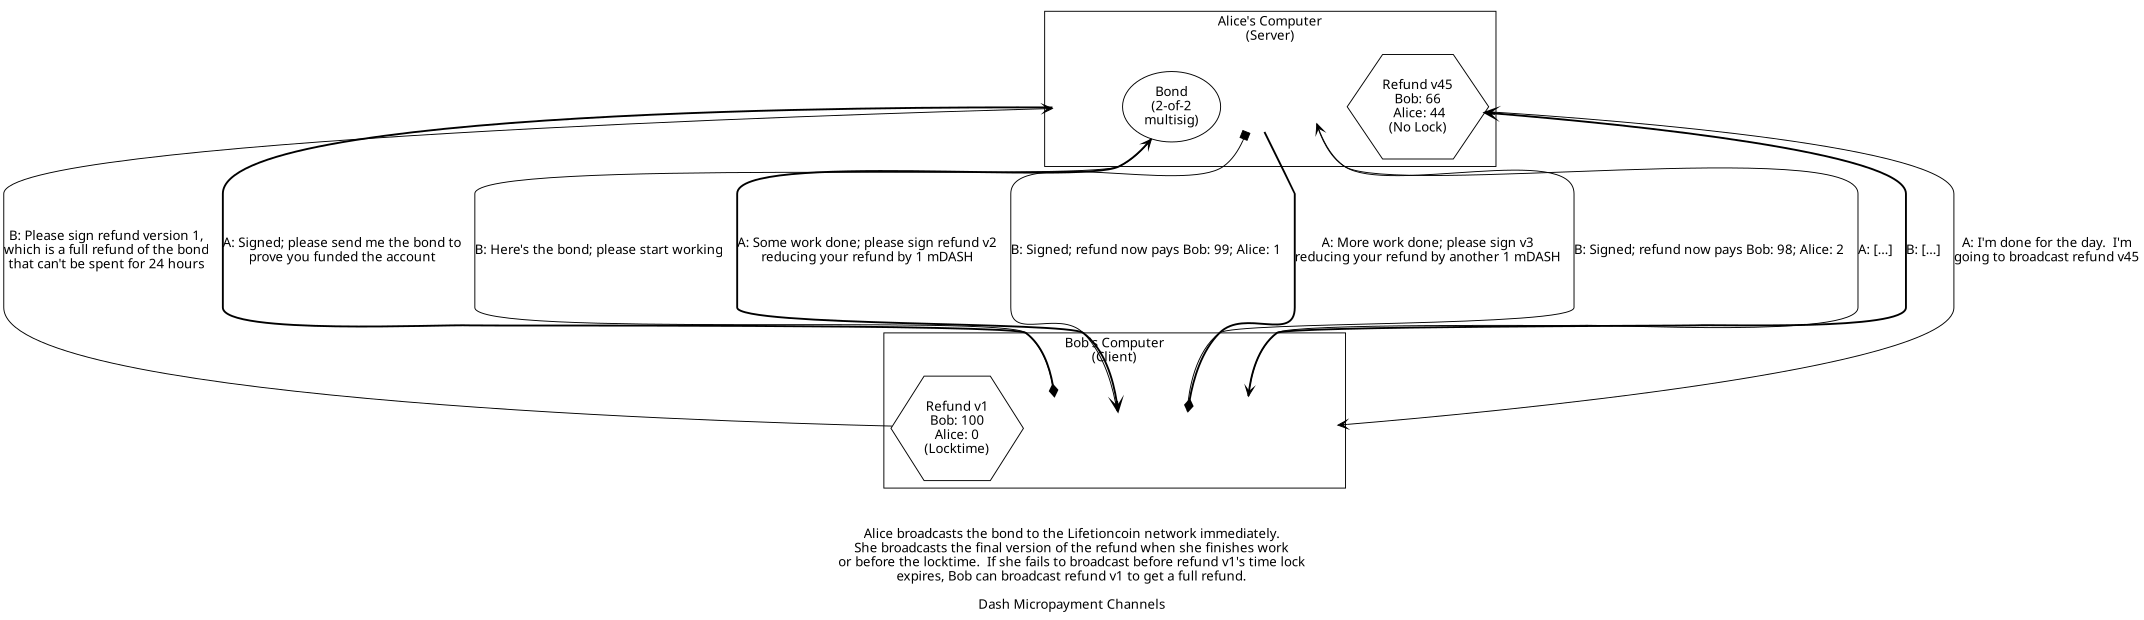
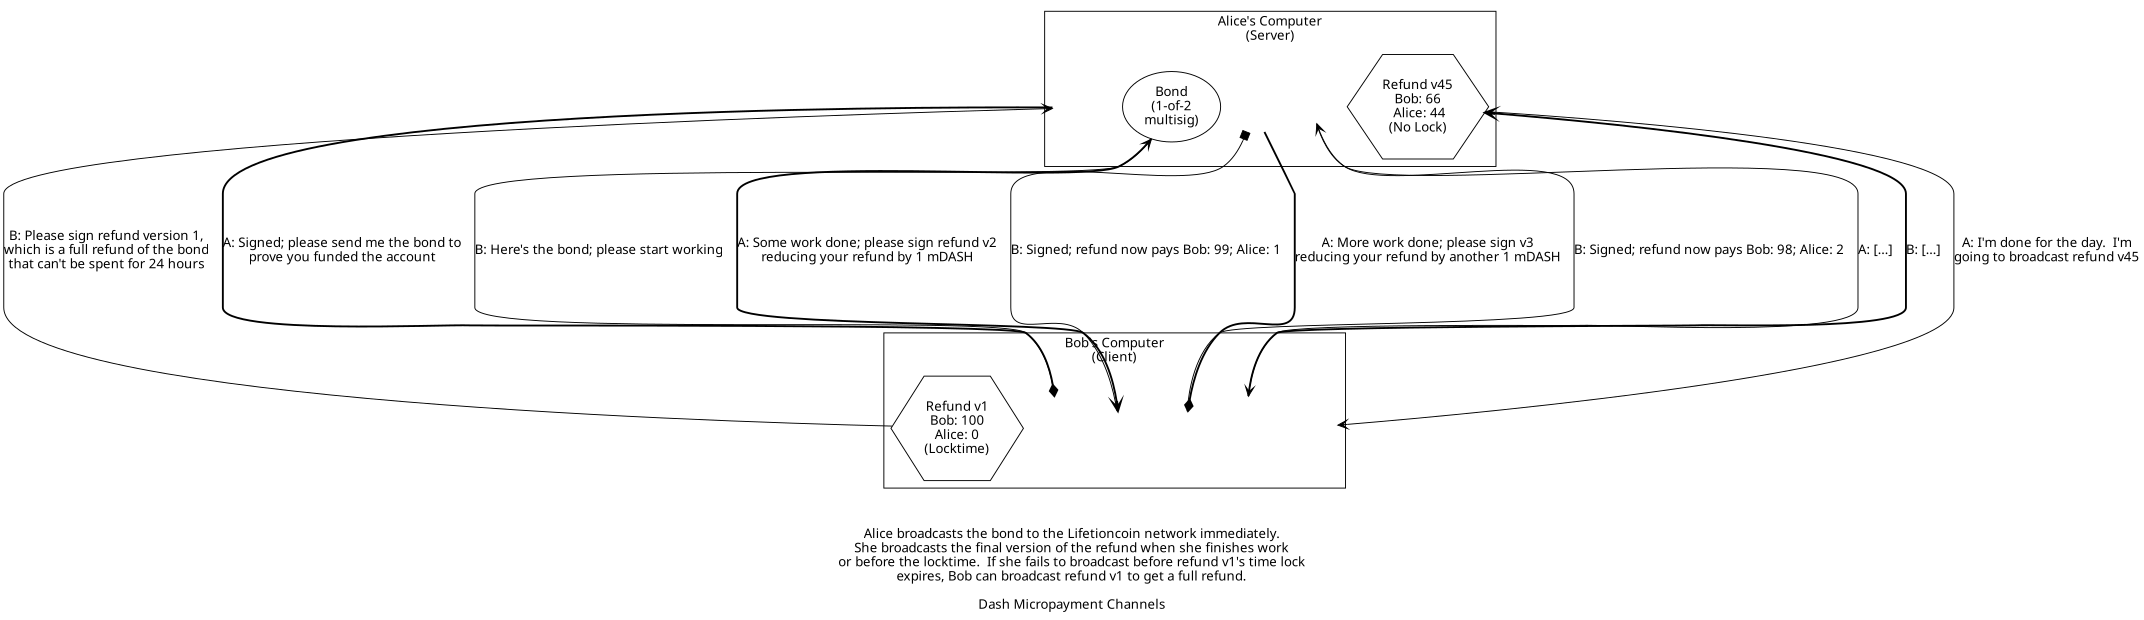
node "Bond (2-of-2 multisig)": label "Bond (2-of-2 multisig)" -> "Bond (1-of-2 multisig)"
